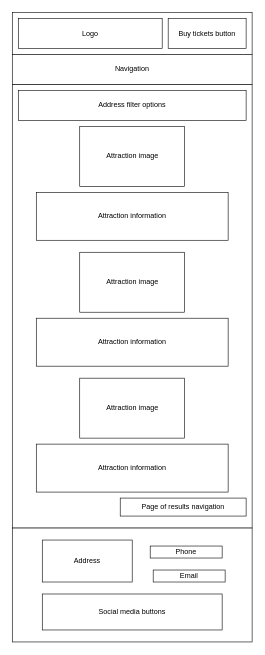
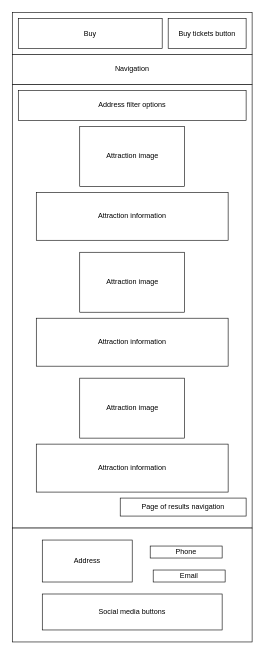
node "Logo": label "Logo" -> "Buy"
